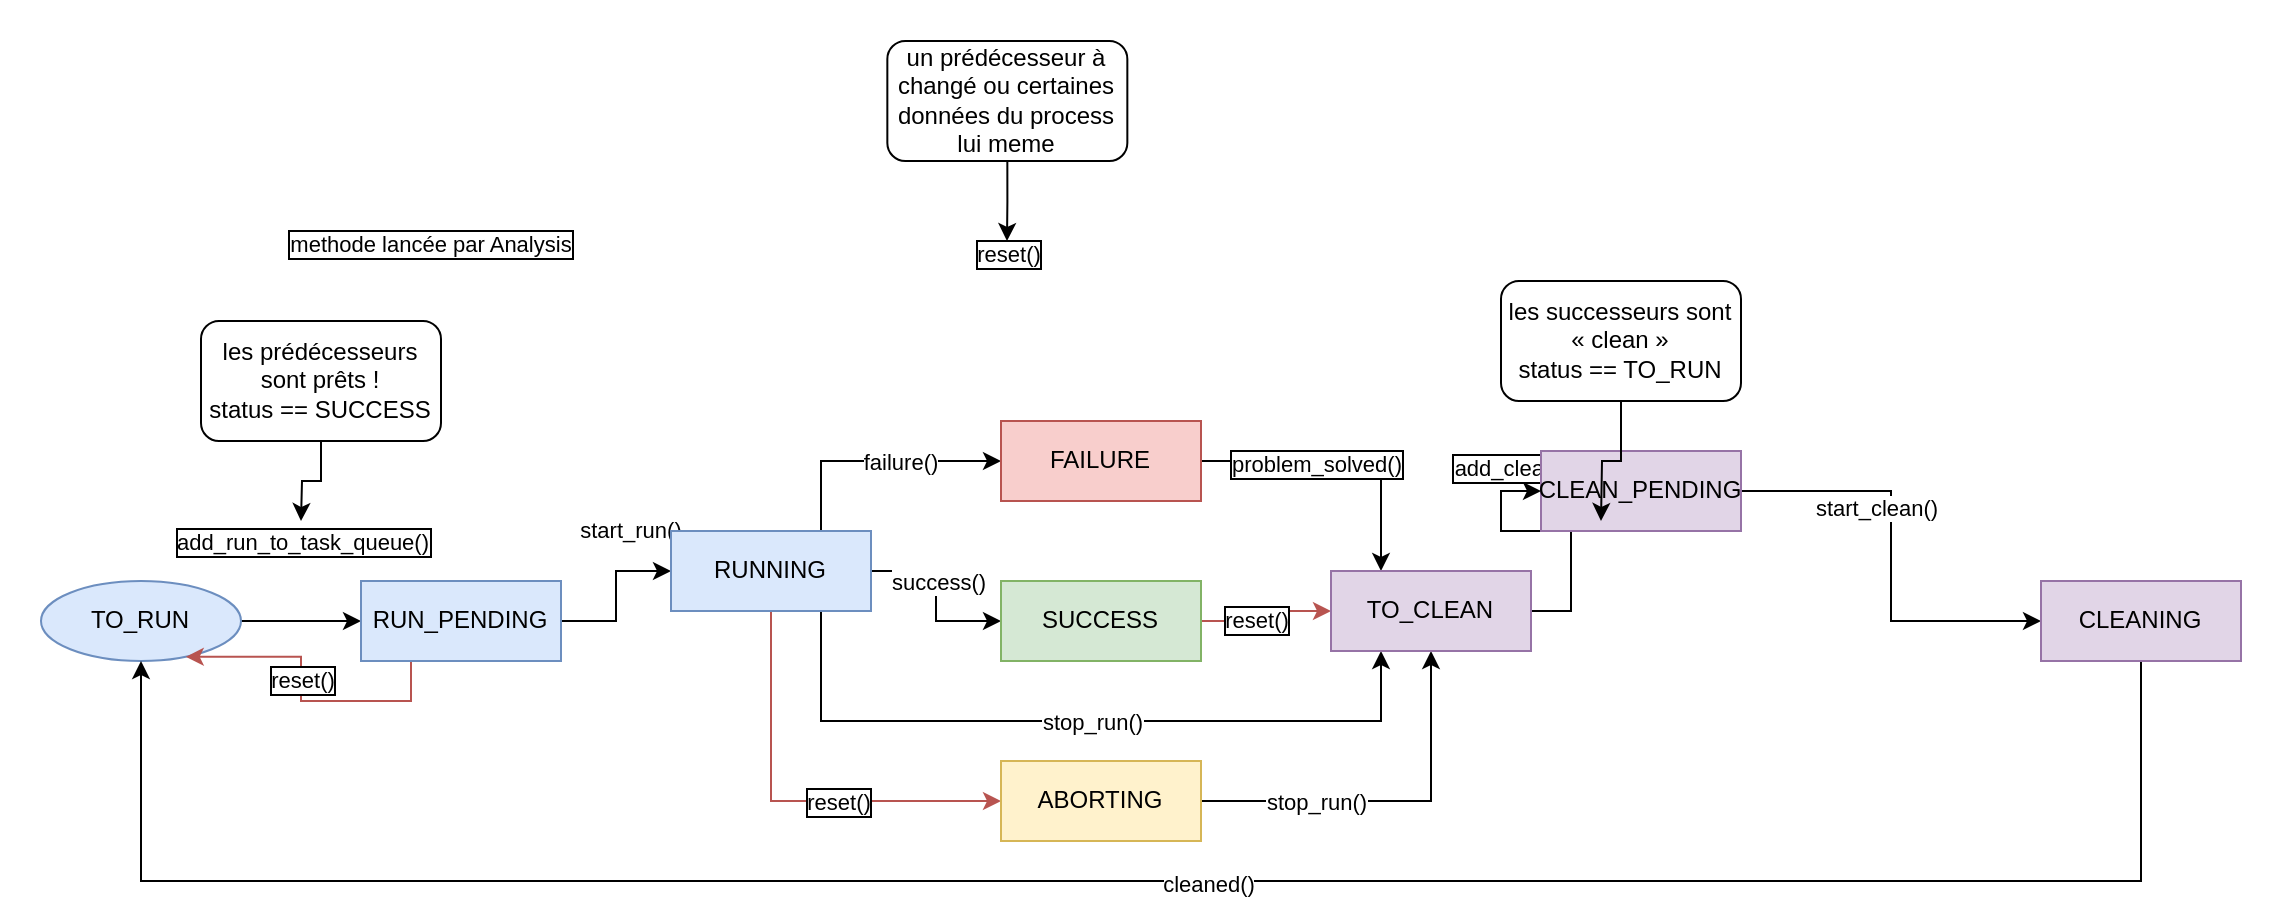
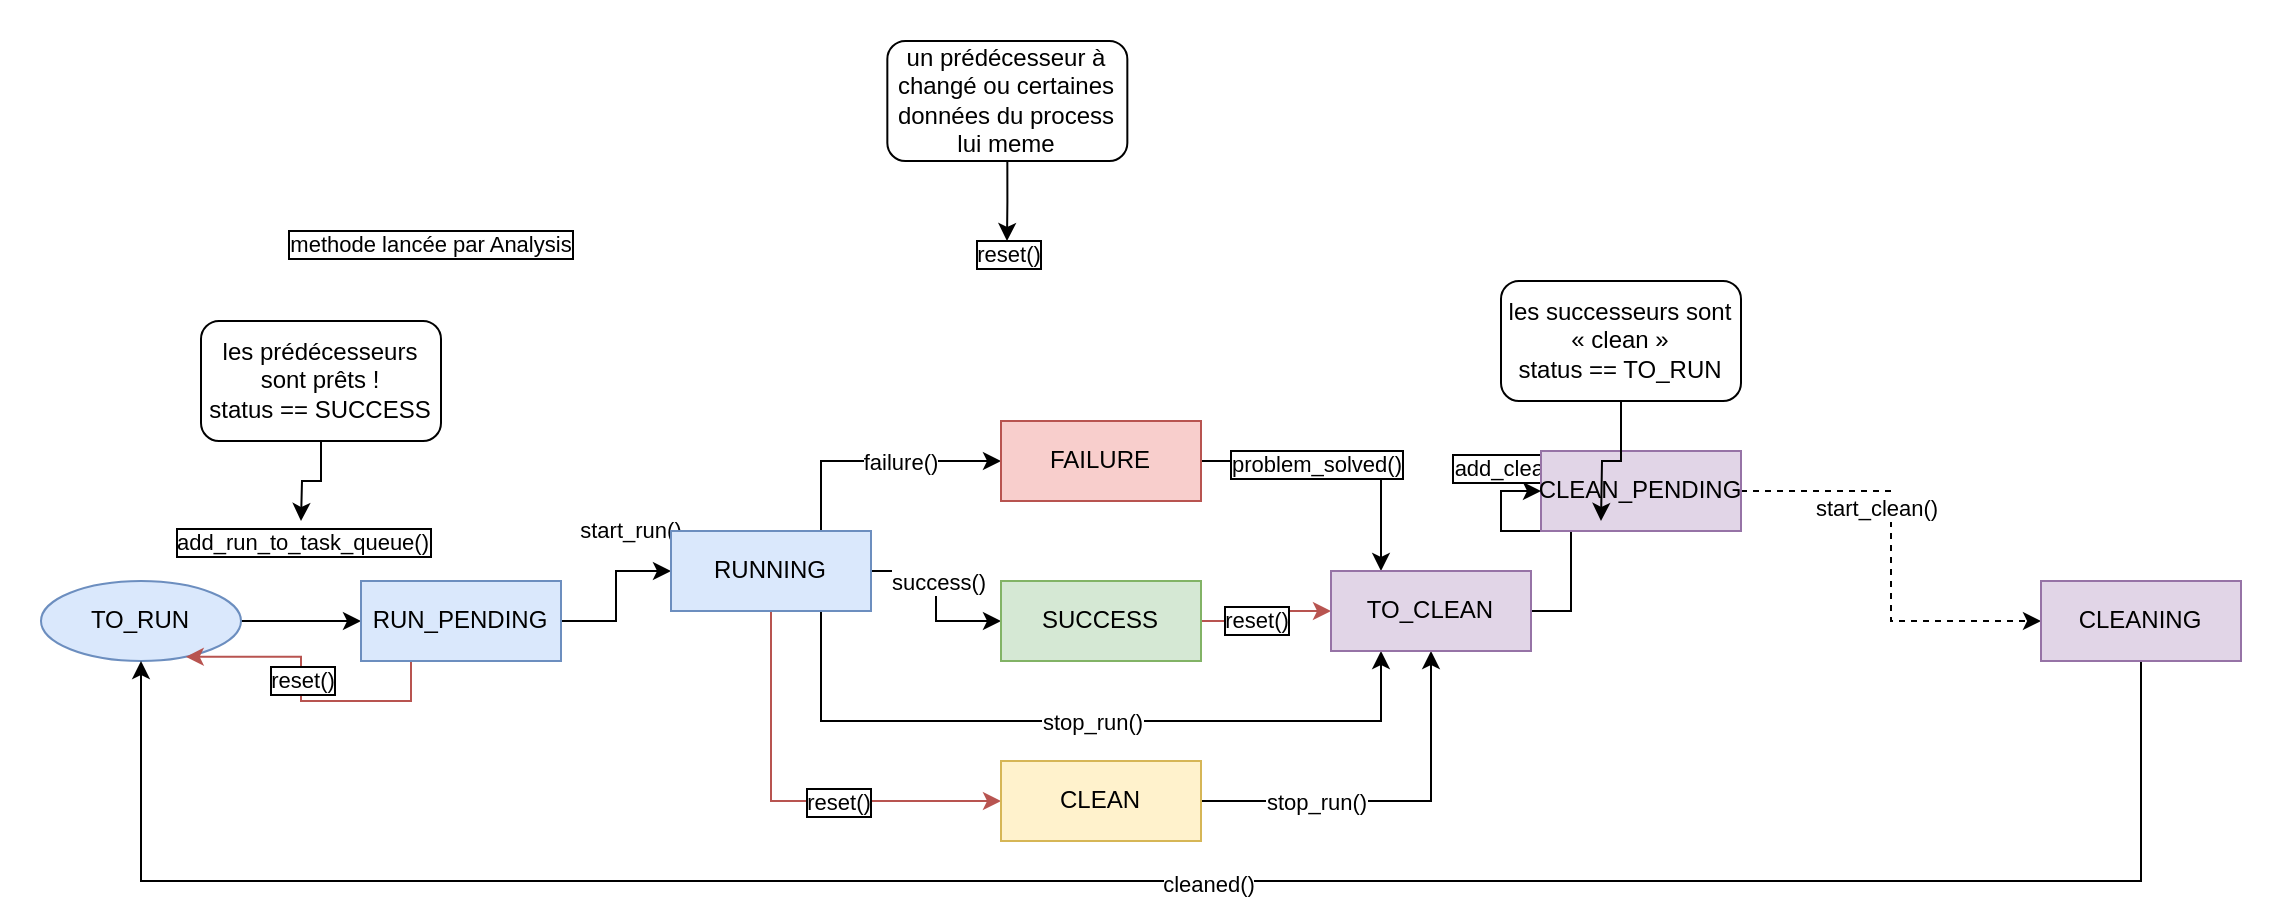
edge "CLEAN_PENDING" -> "CLEANING": style solid -> dashed
node "ABORTING": label "ABORTING" -> "CLEAN"
